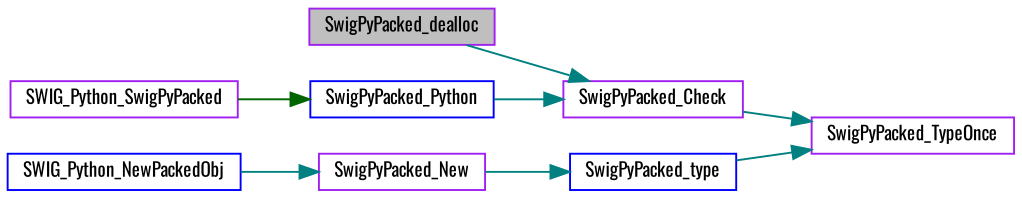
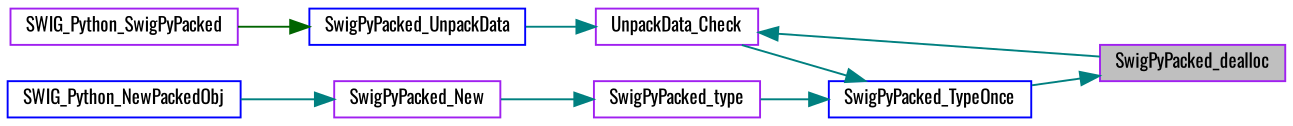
edge "SwigPyPacked_TypeOnce" -> "SwigPyPacked_dealloc": added
node "SwigPyPacked_Python": label "SwigPyPacked_Python" -> "SwigPyPacked_UnpackData"
node "SwigPyPacked_Check": label "SwigPyPacked_Check" -> "UnpackData_Check"
node "SwigPyPacked_TypeOnce": color purple -> blue
node "SwigPyPacked_type": color blue -> purple
